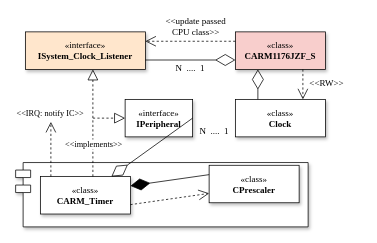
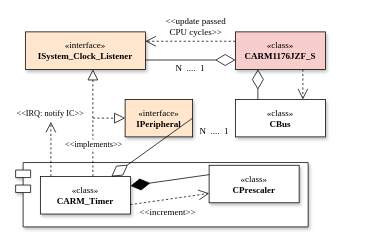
node "<<update passed CPU class>>": label "<<update passed CPU class>>" -> "<<update passed CPU cycles>>"
node "<<RW>>": removed
node "«interface» IPeripheral": fillcolor #ffffff -> #ffe6cc
node "«class» Clock": label "«class» Clock" -> "«class» CBus"
node "<<increment>>": added
